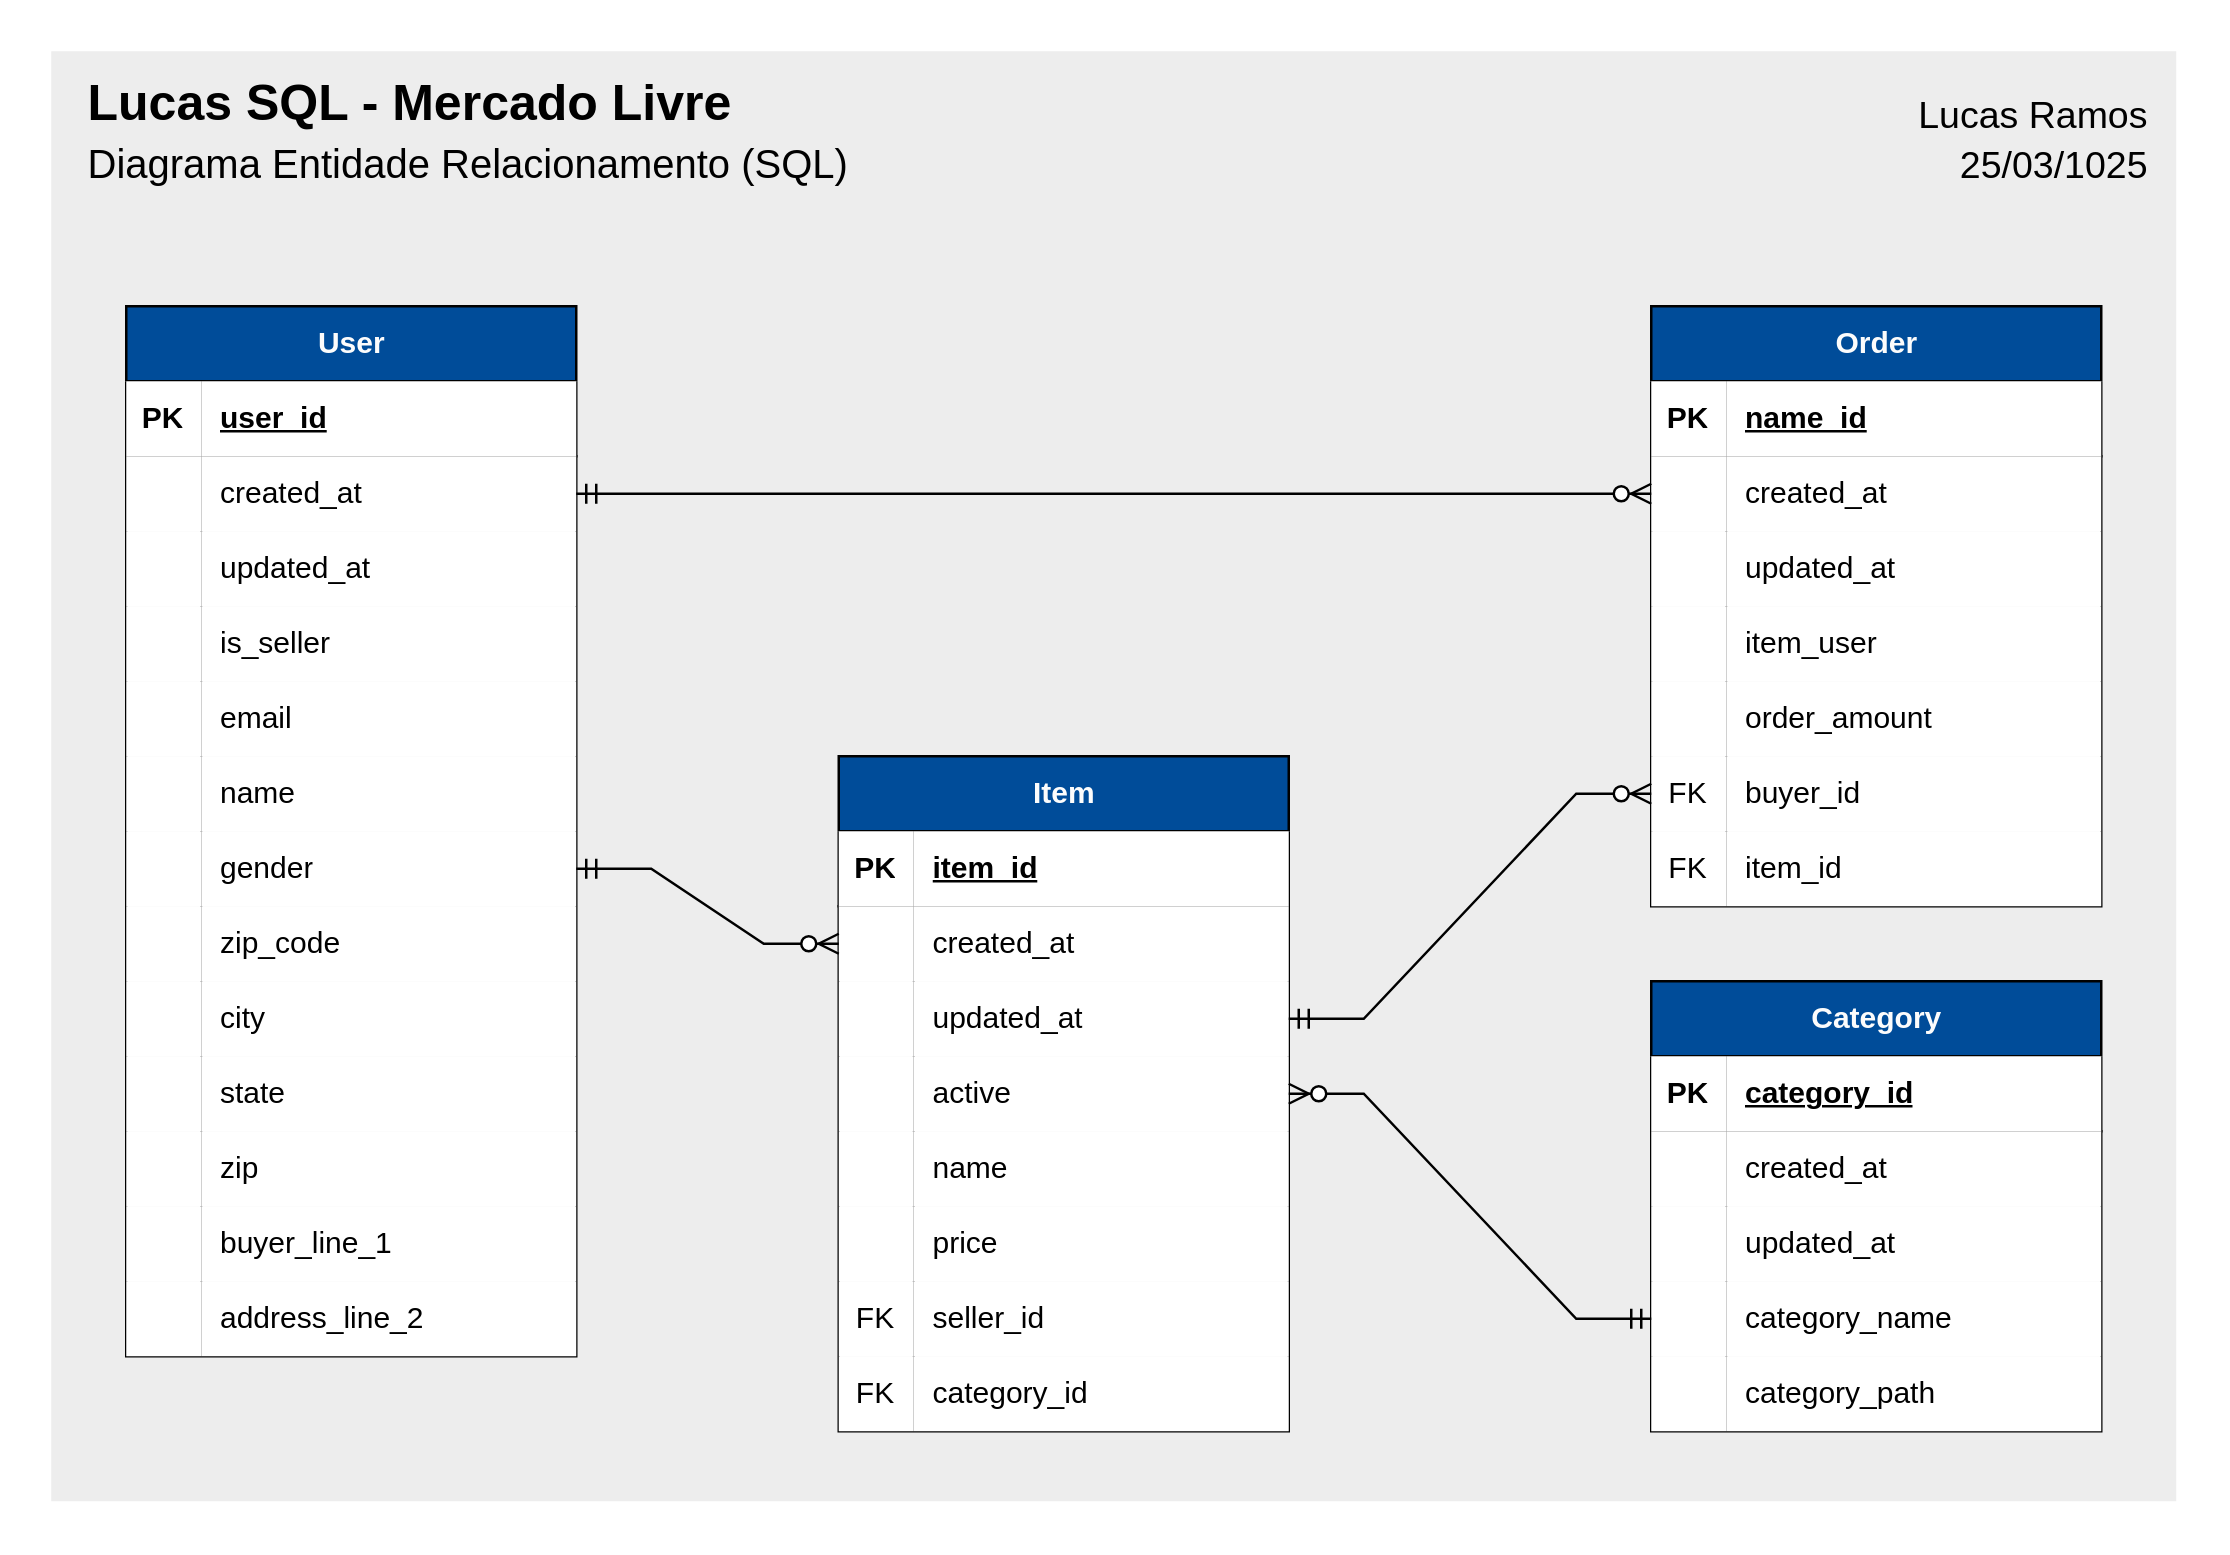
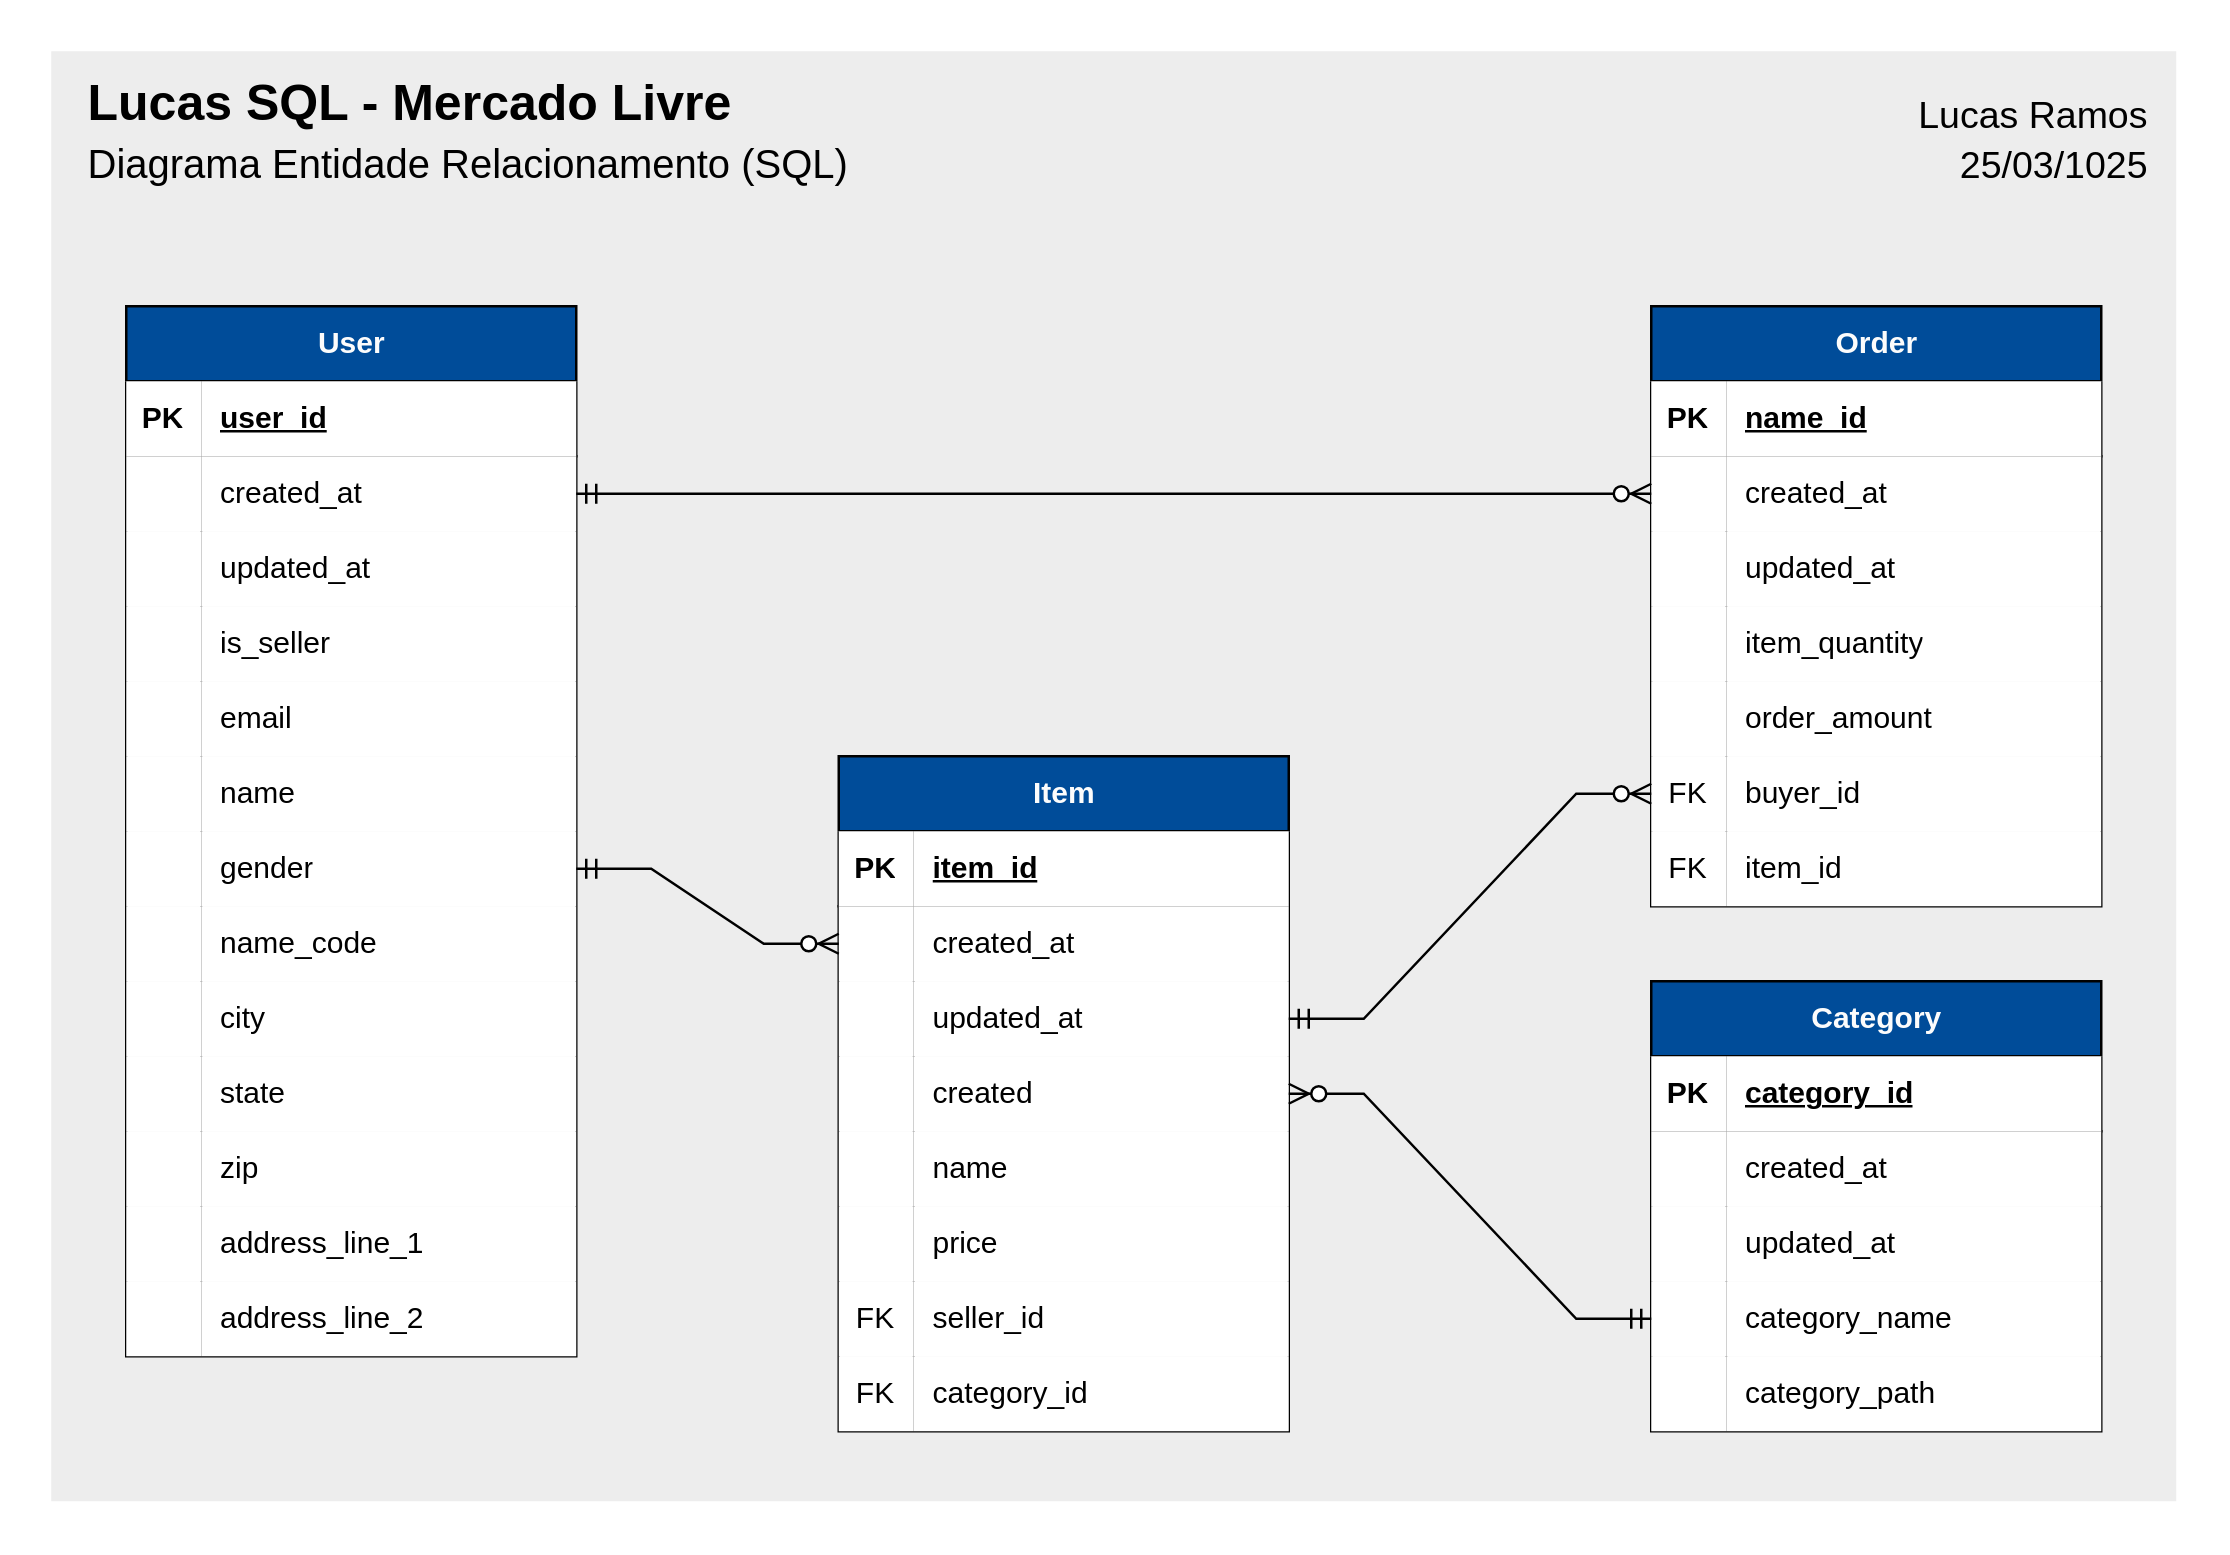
node "item_user": label "item_user" -> "item_quantity"
node "zip_code": label "zip_code" -> "name_code"
node "active": label "active" -> "created"
node "buyer_line_1": label "buyer_line_1" -> "address_line_1"
